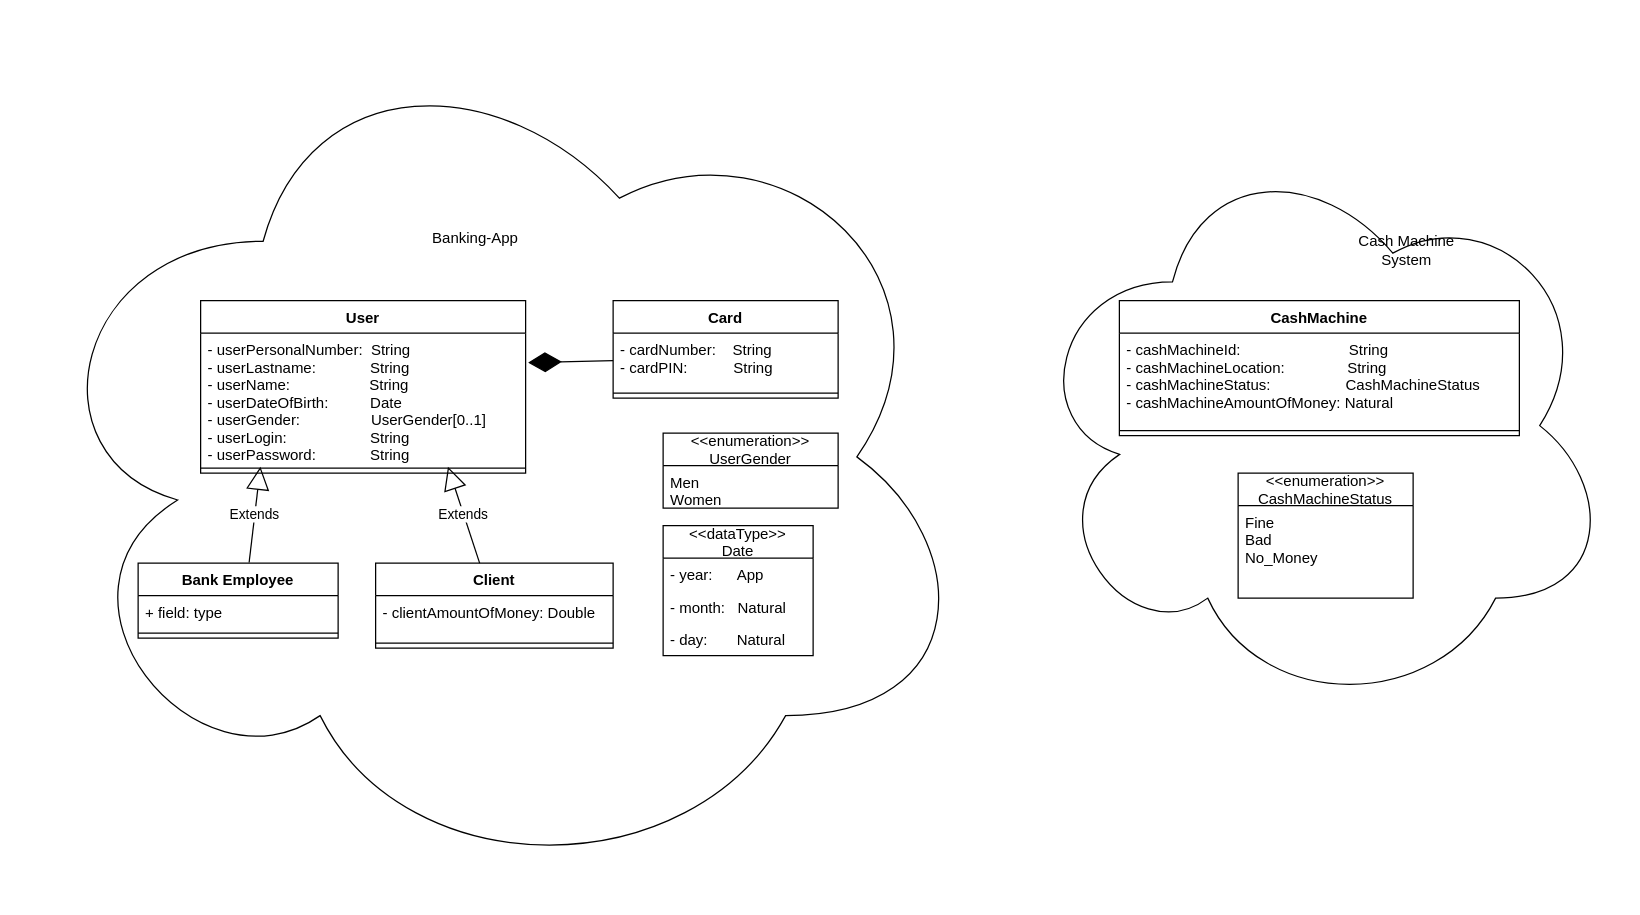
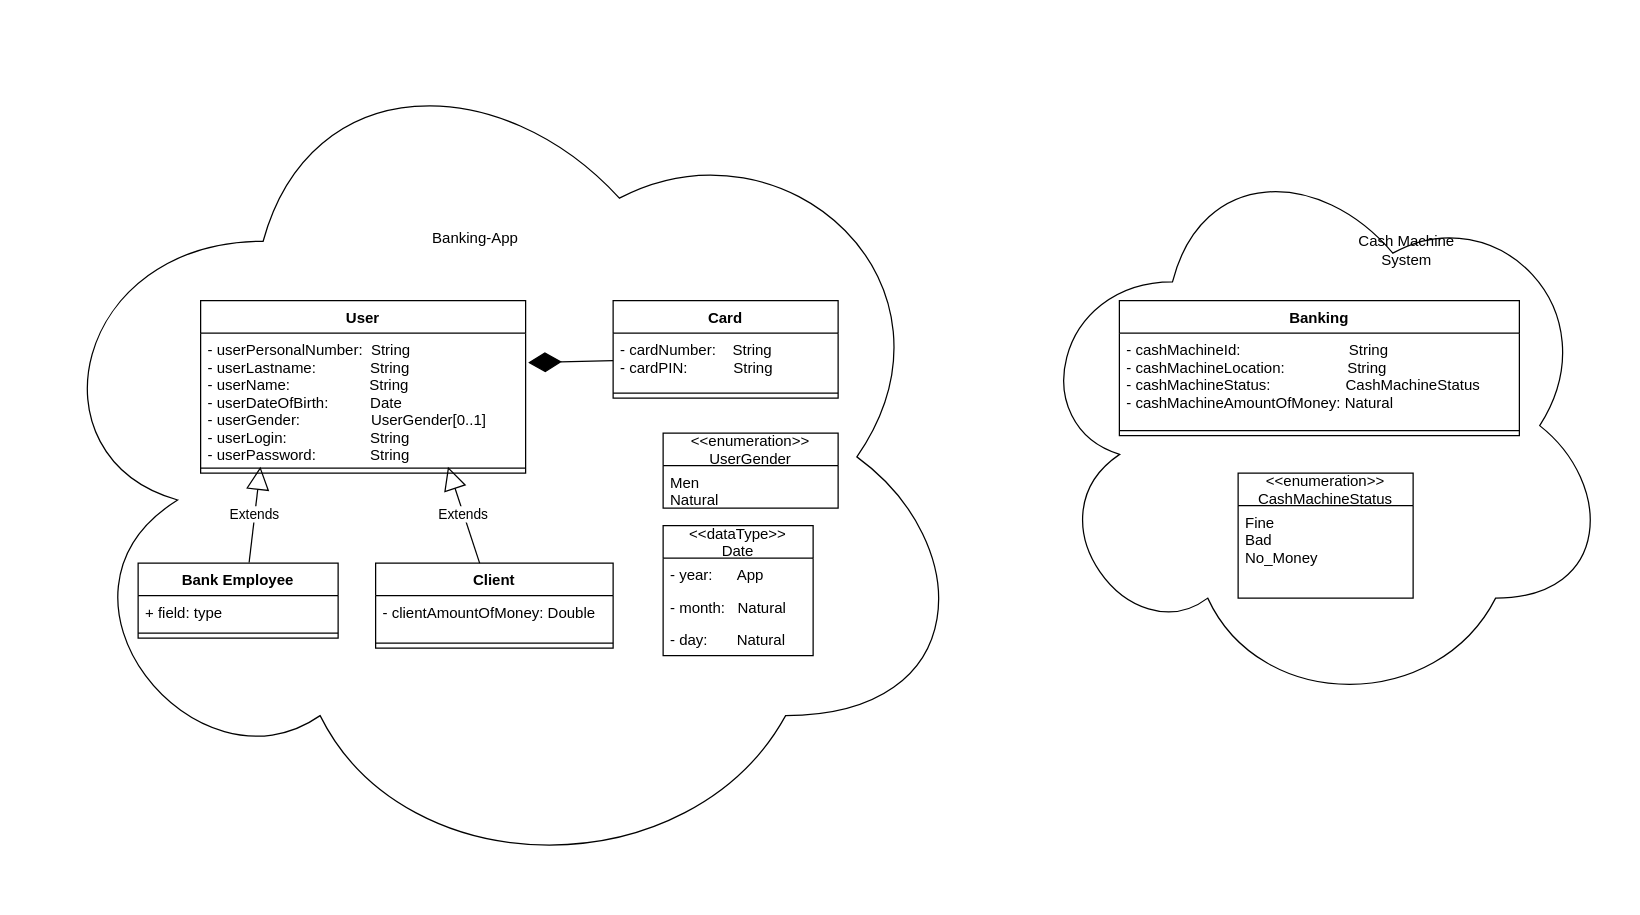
node "CashMachine": label "CashMachine" -> "Banking"
node "Men Women": label "Men Women" -> "Men Natural"
